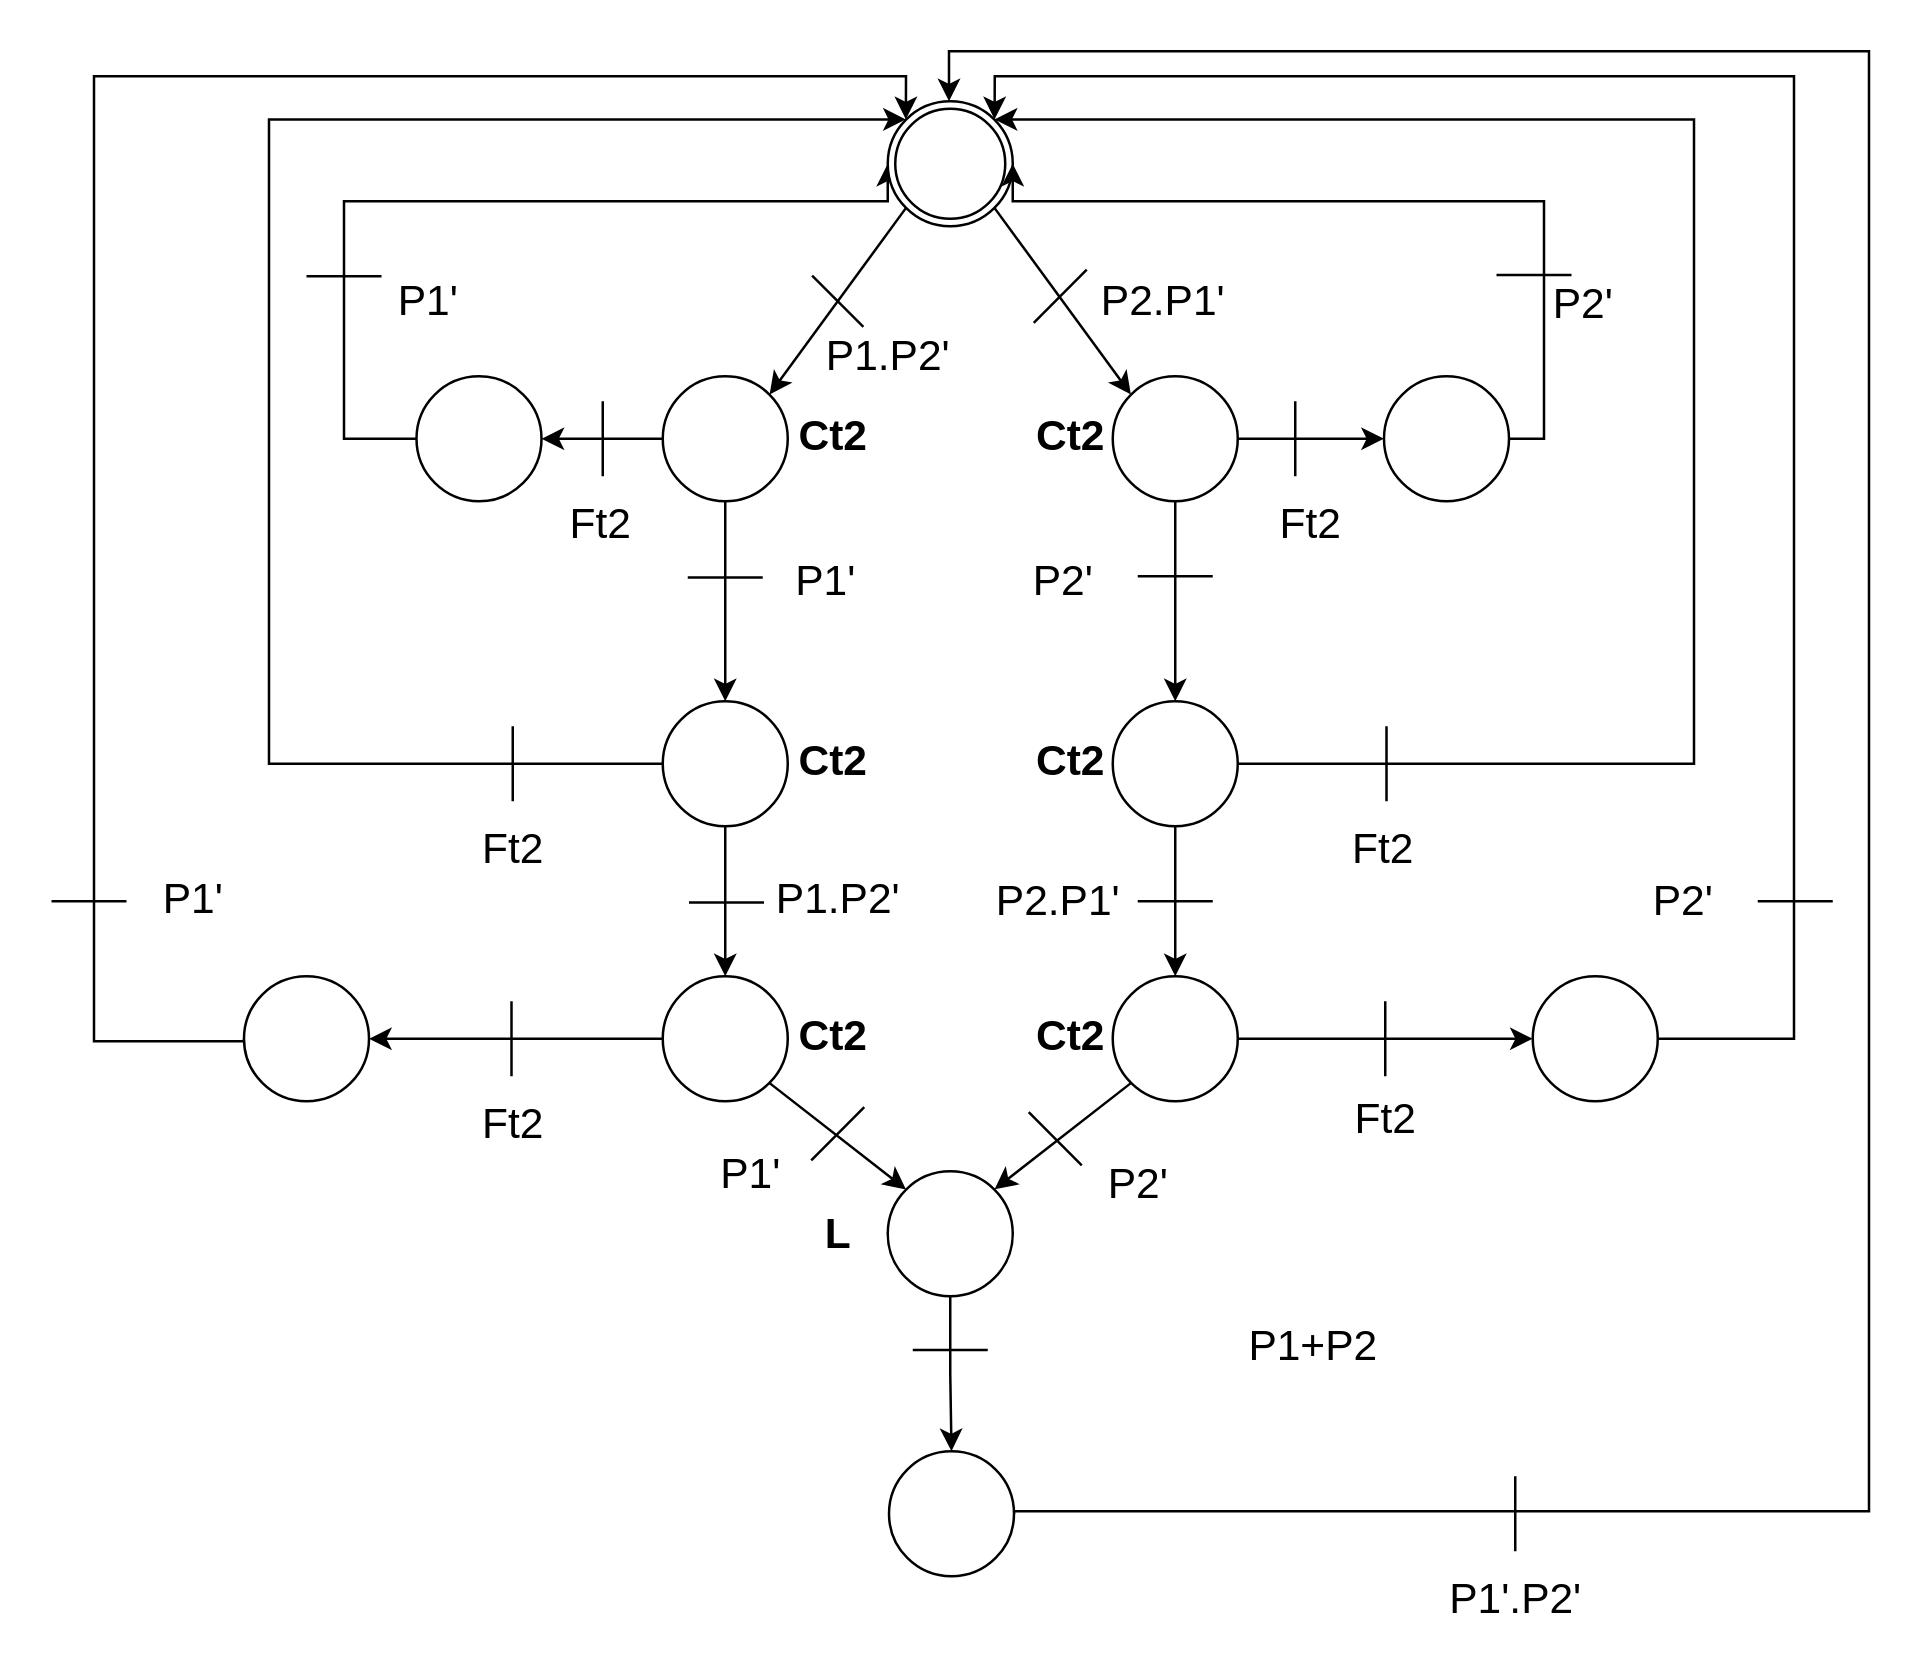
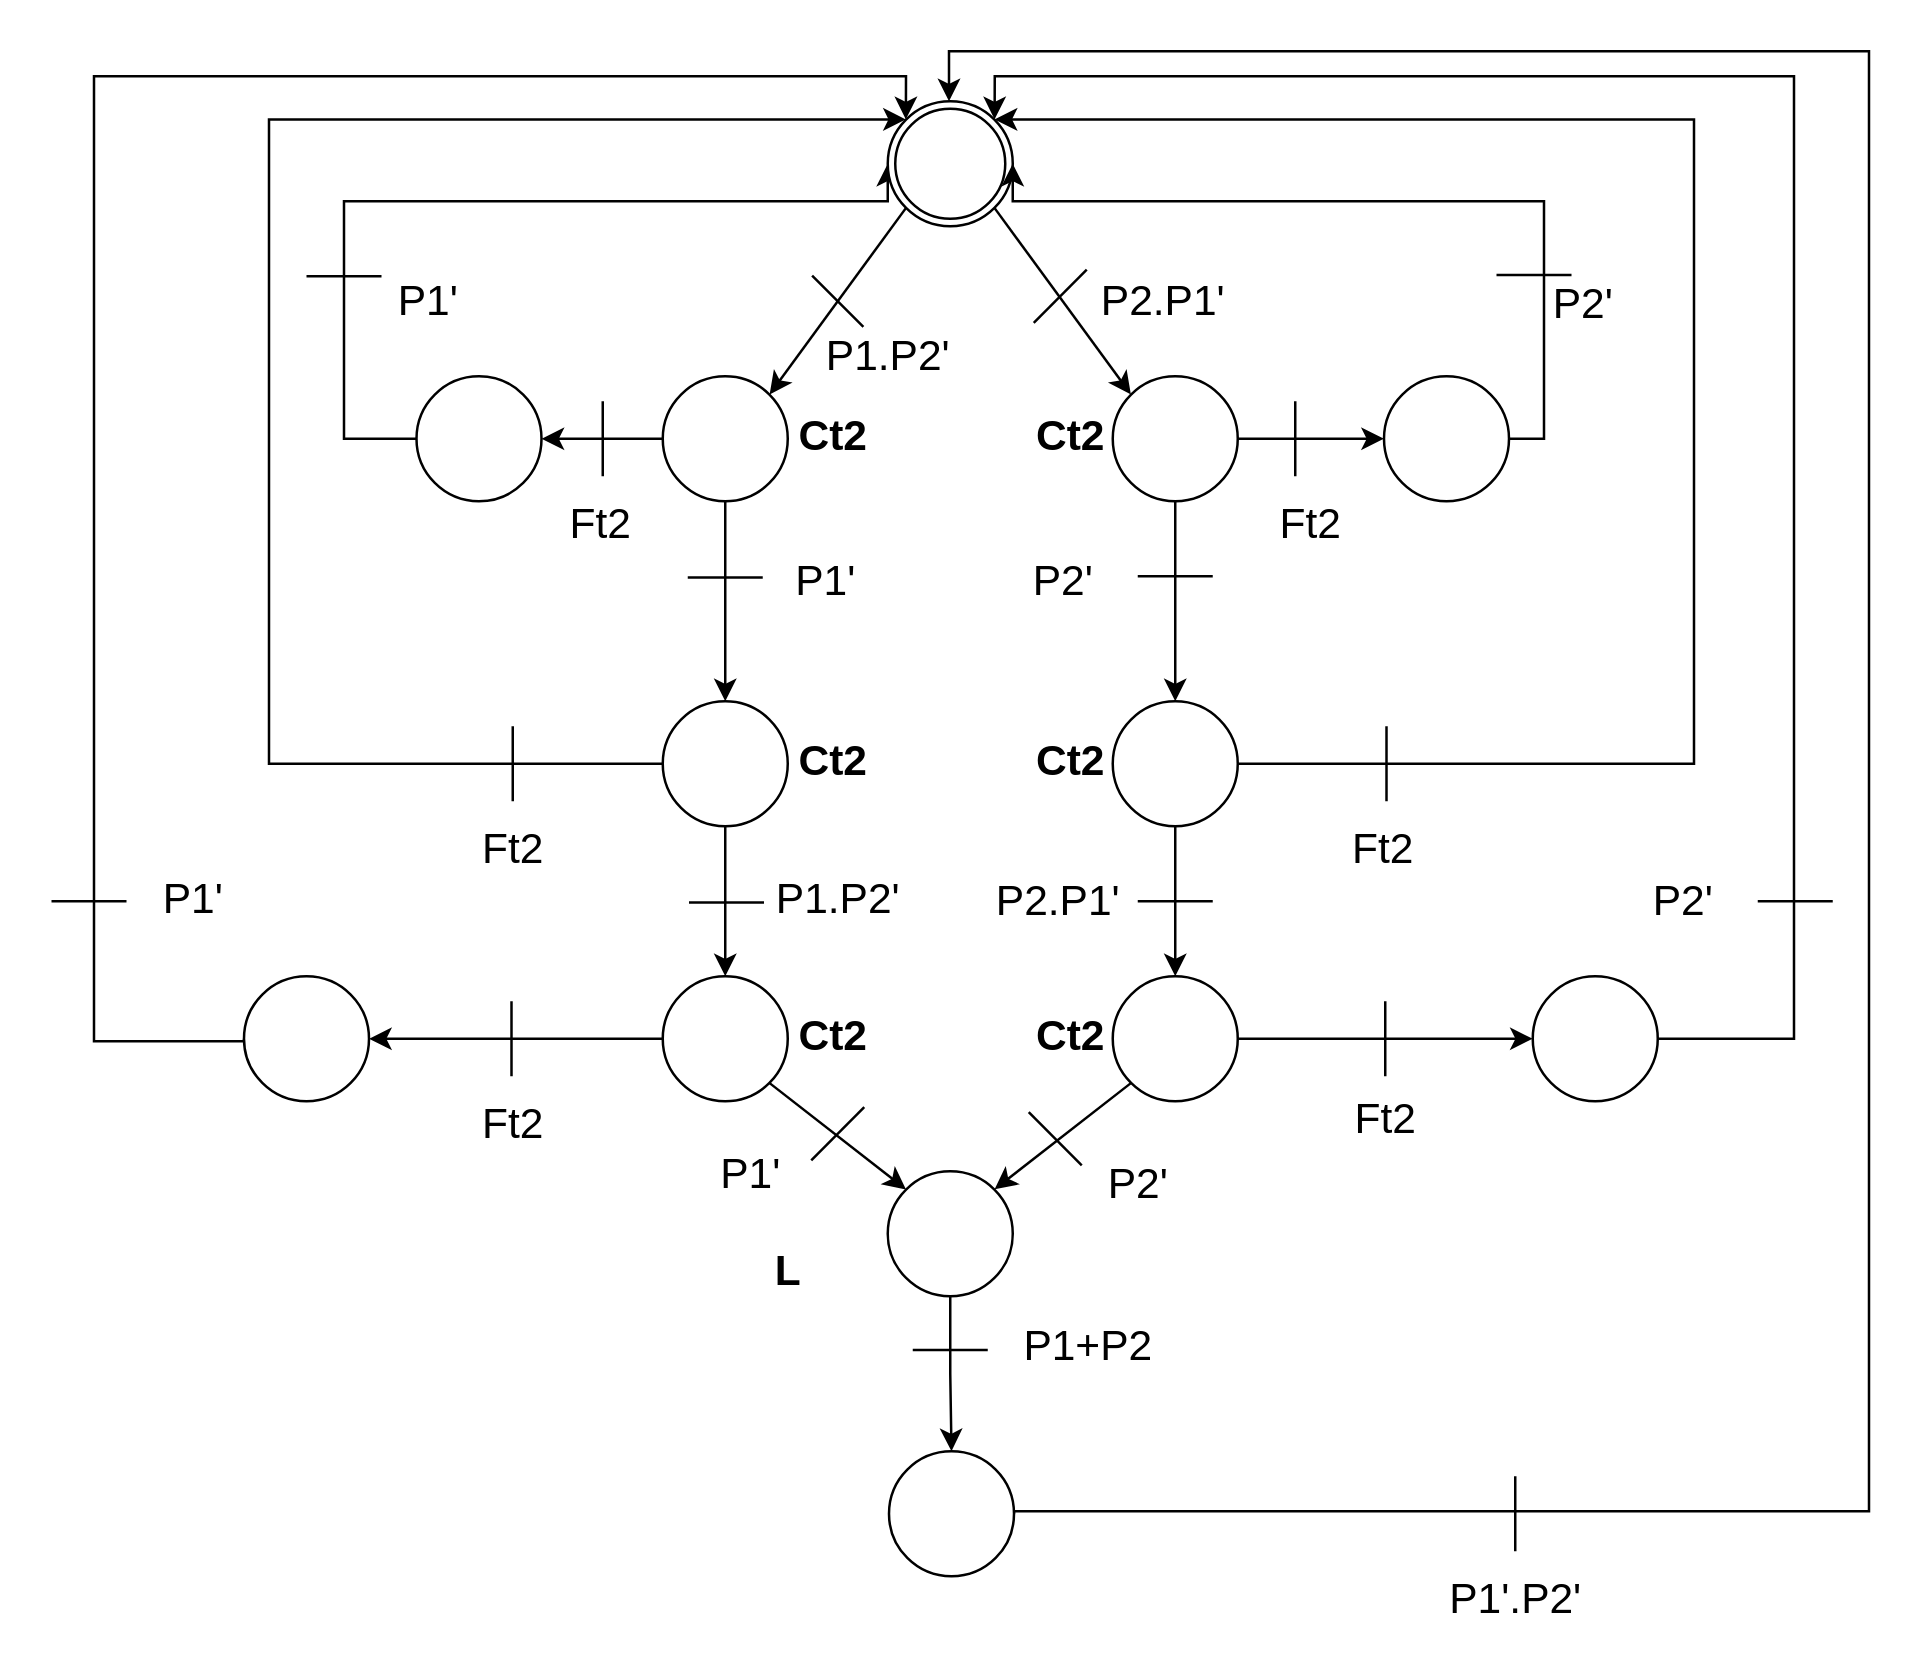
node "L": moved (838, 1236) -> (788, 1274)
node "P1+P2": moved (1313, 1349) -> (1088, 1349)
